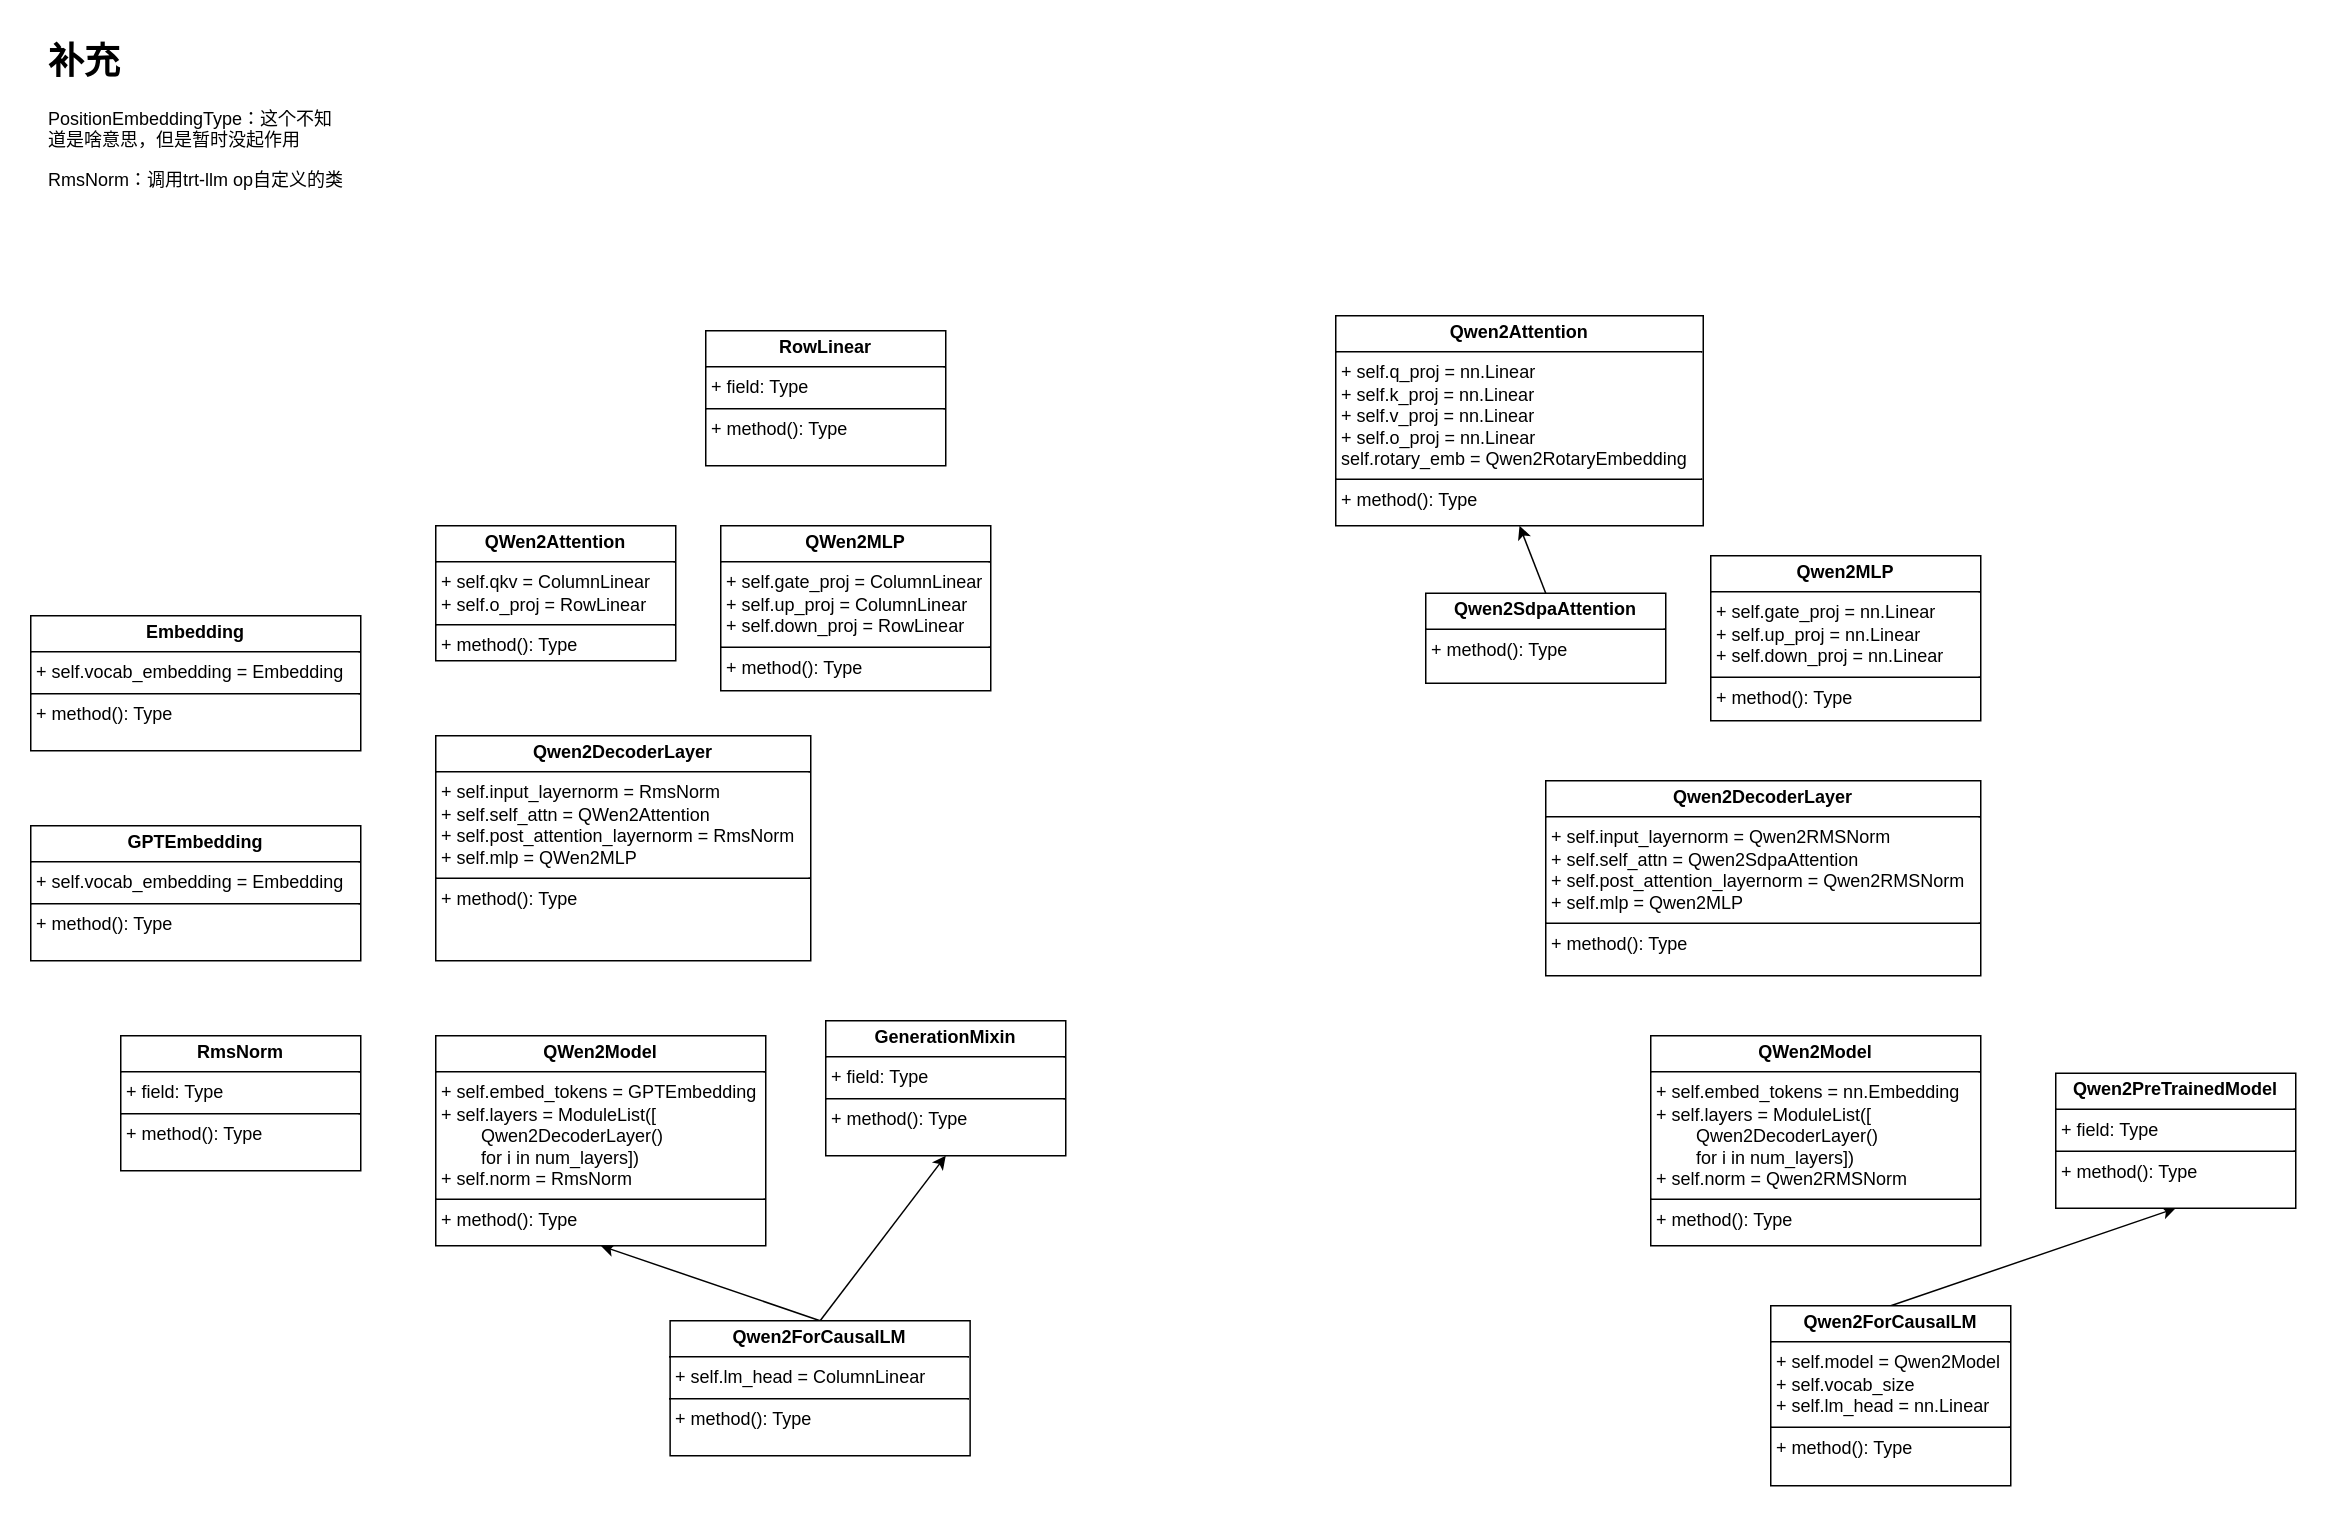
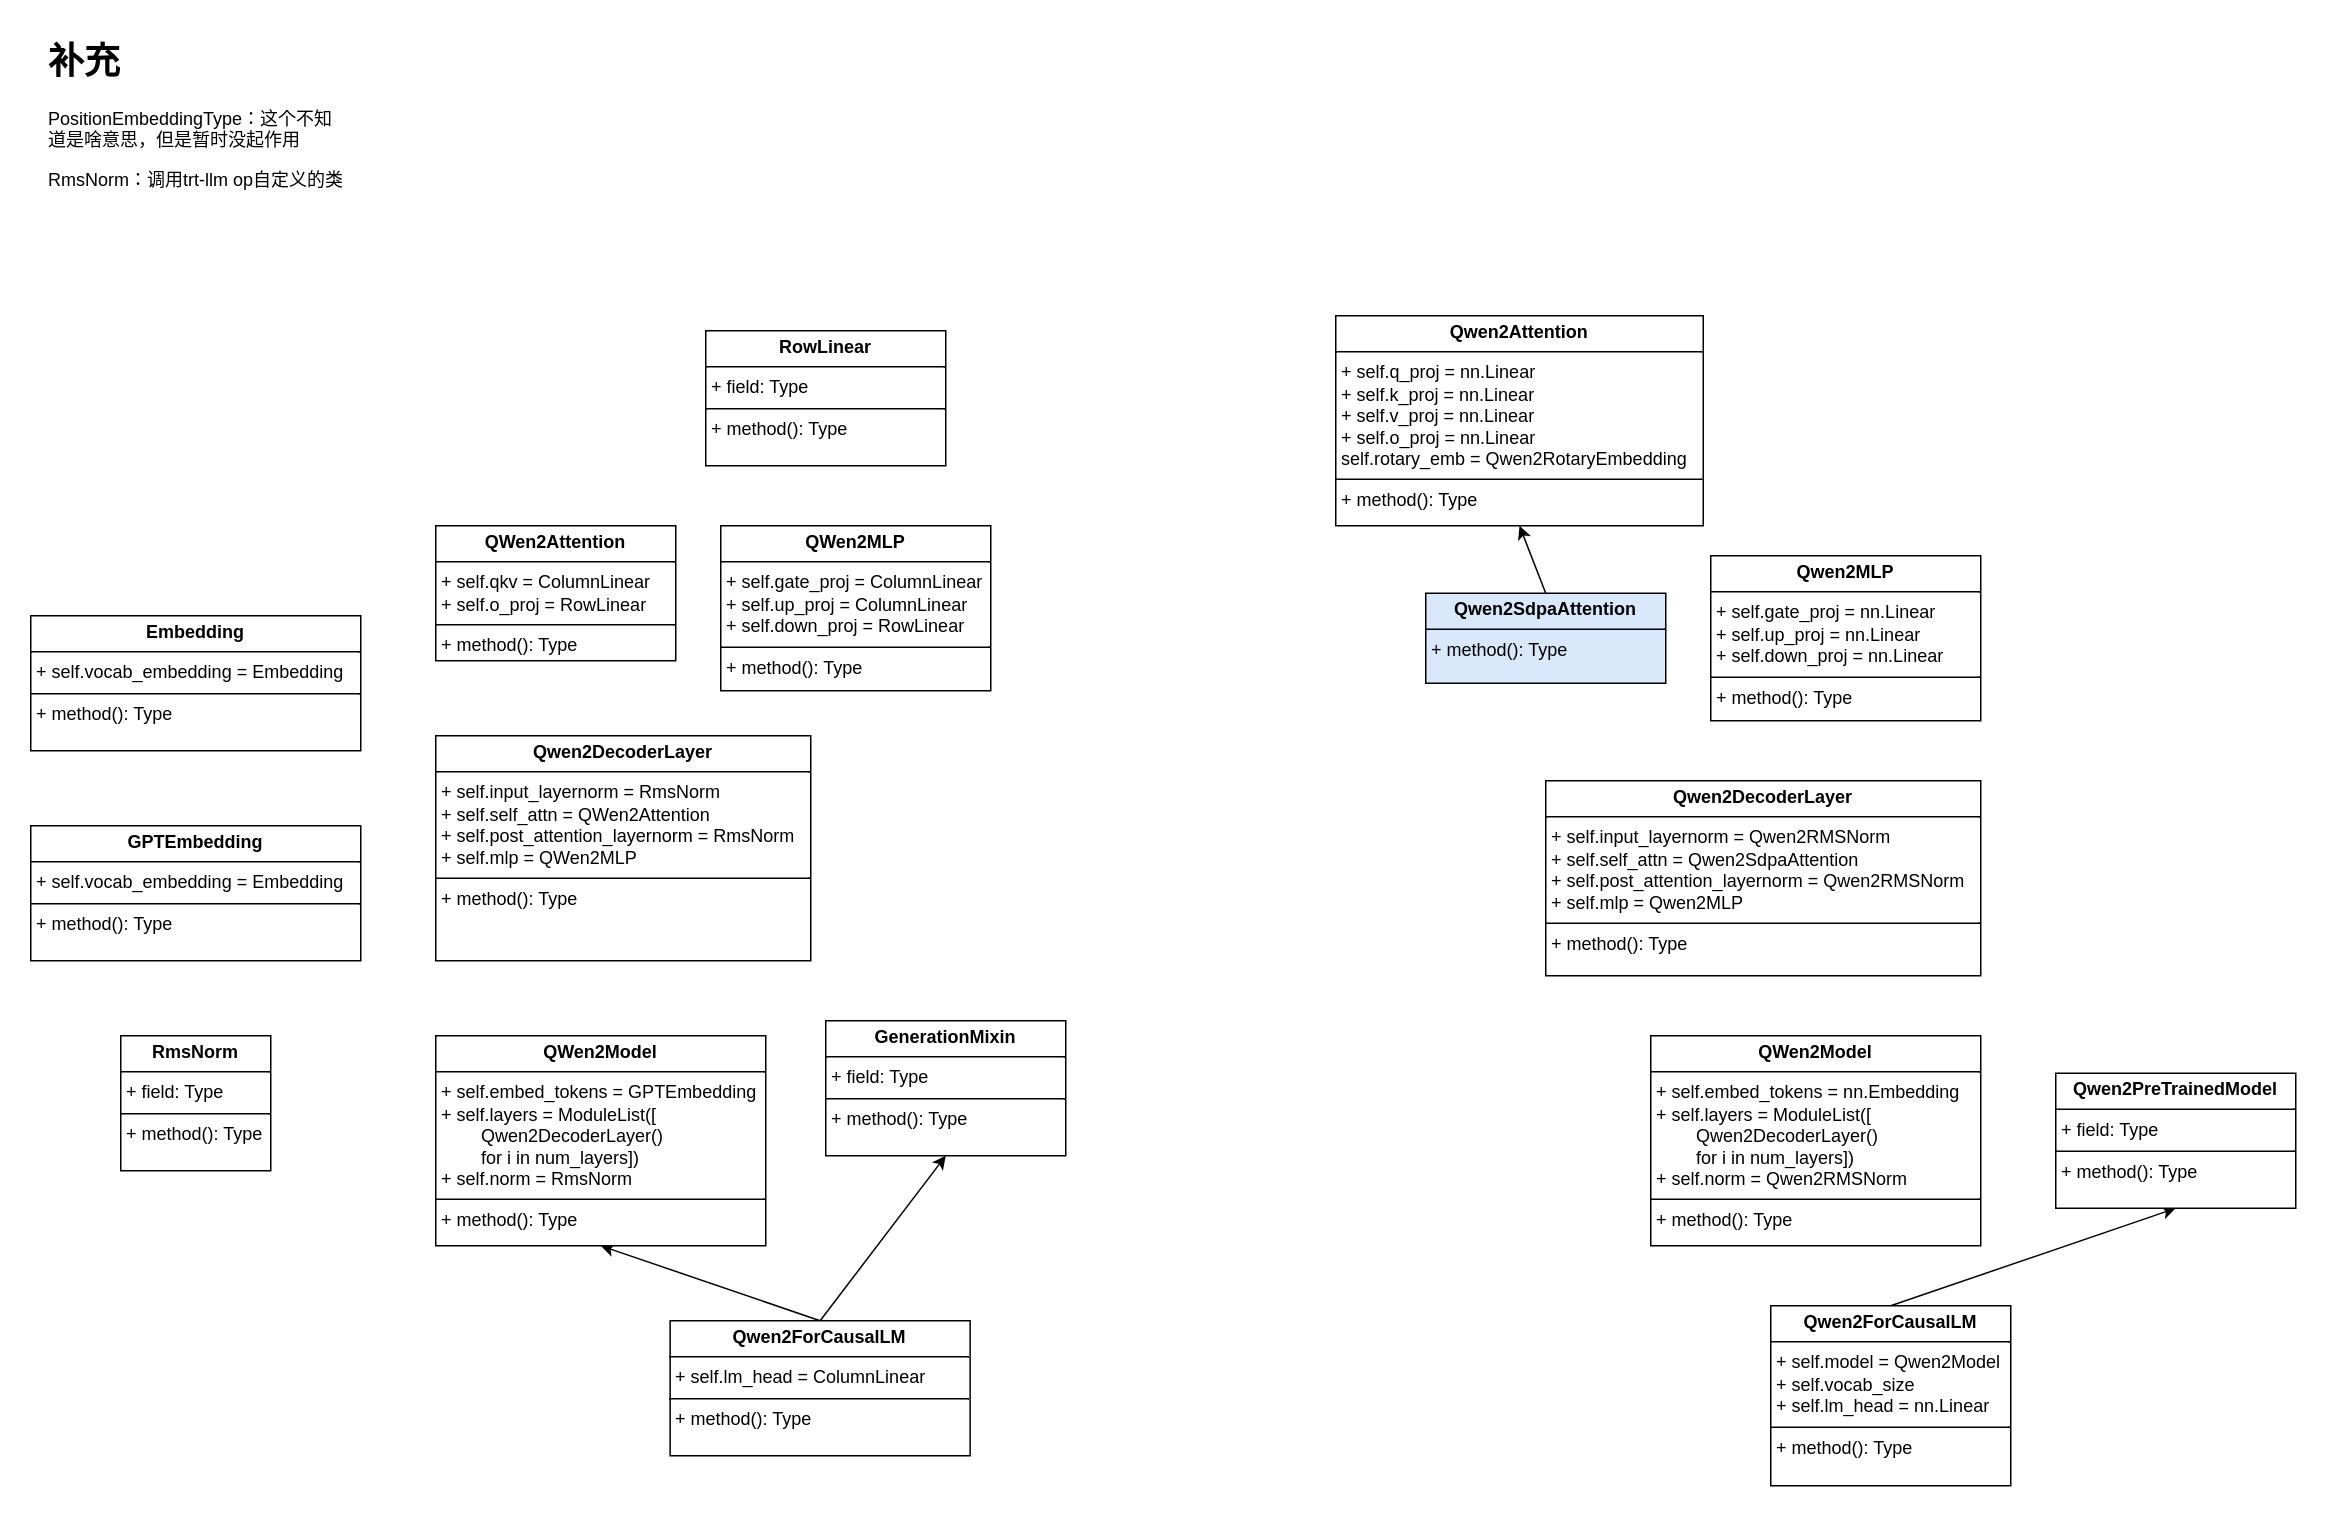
node "Qwen2SdpaAttention + method(): Type": fillcolor #ffffff -> #dae8fc
node "RmsNorm + field: Type + method(): Type": size 240x135 -> 150x135
